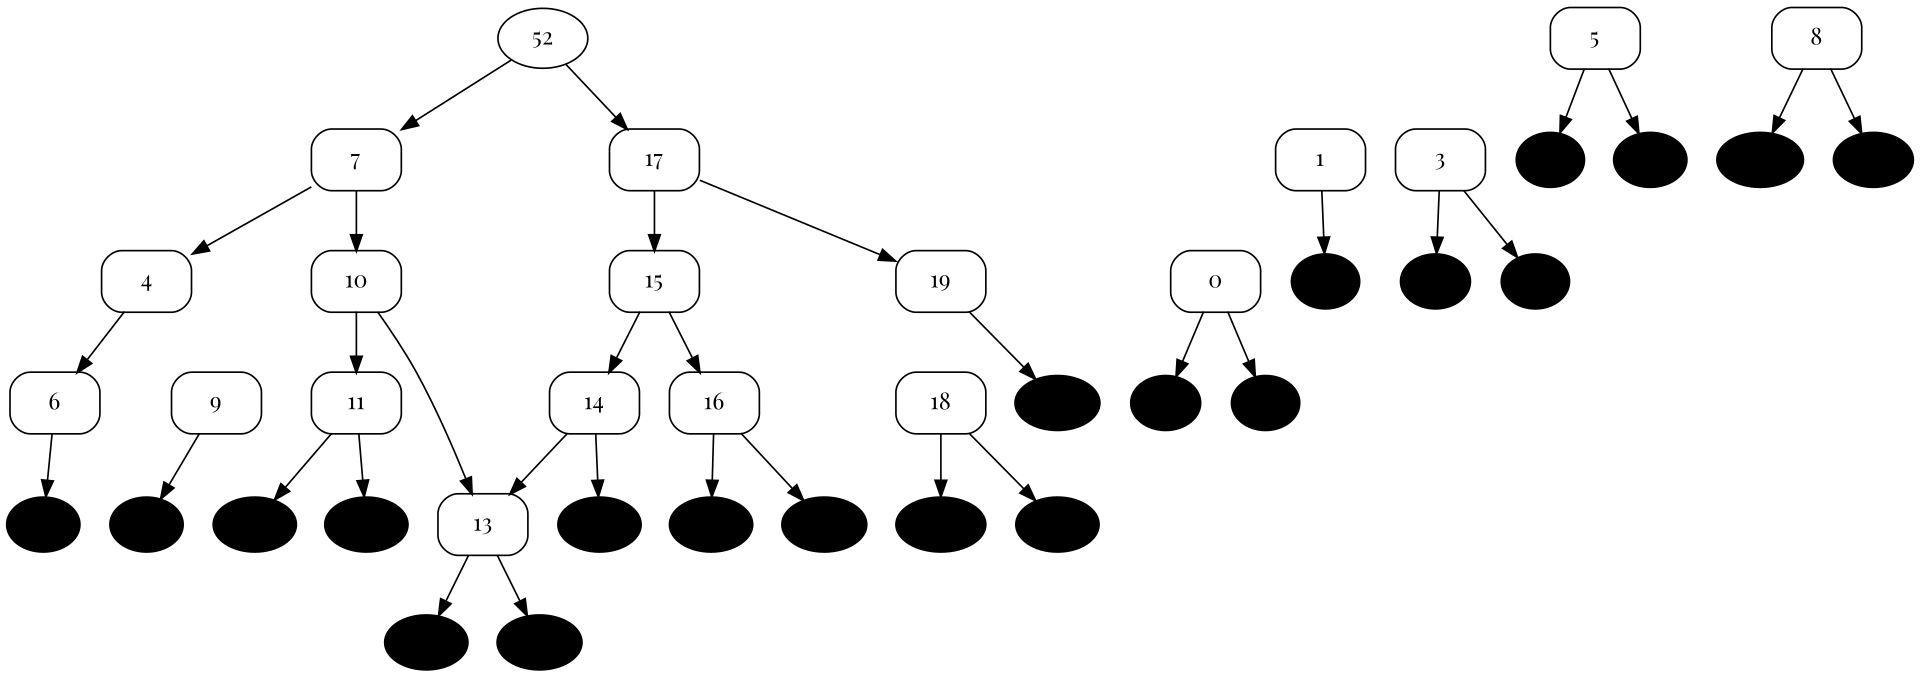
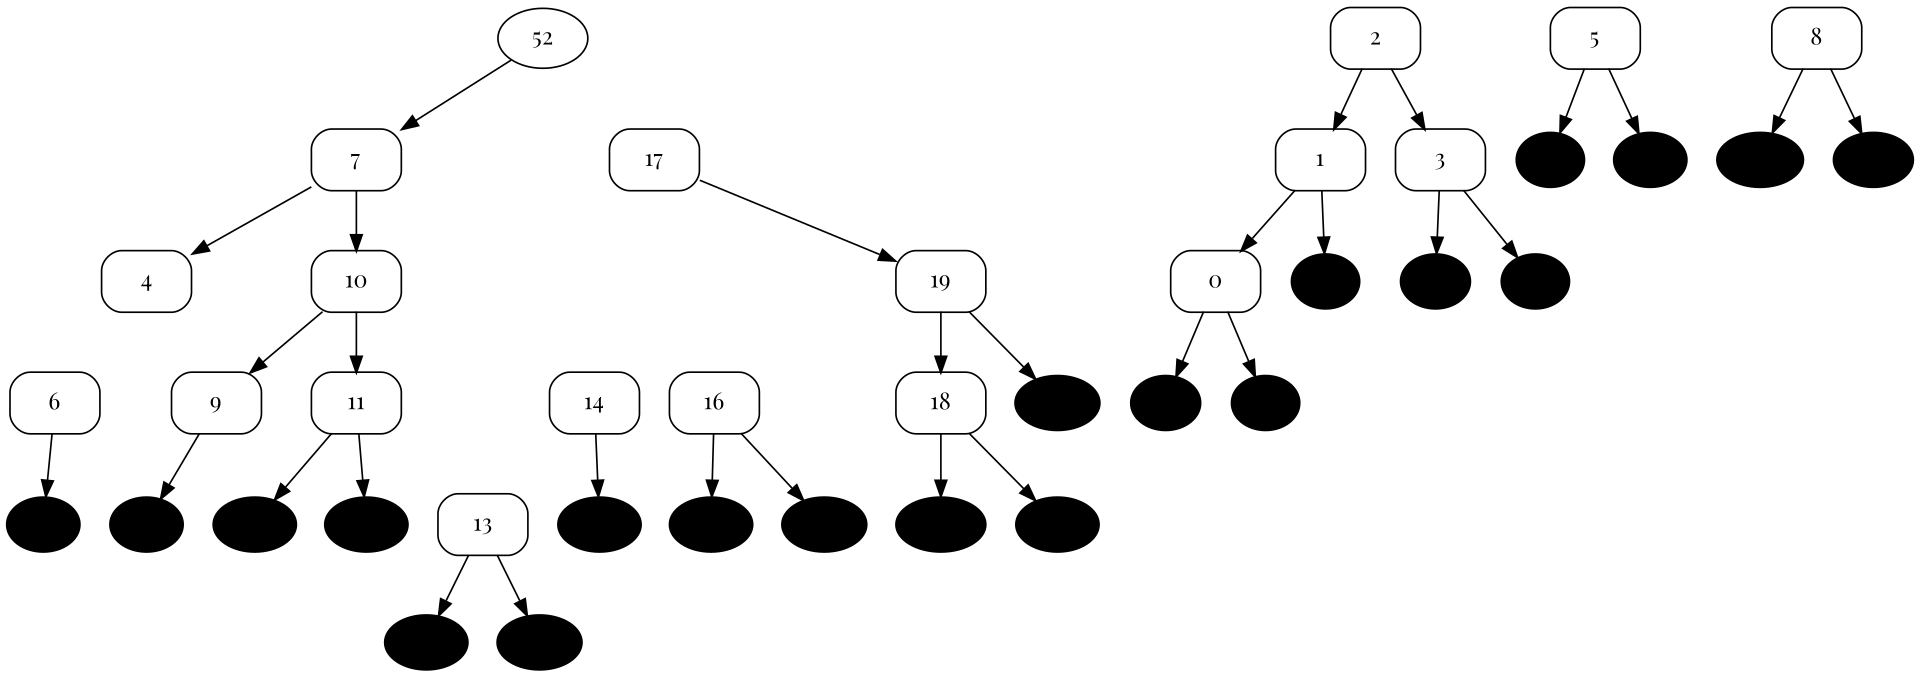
node "2": added
edge "52" -> "17": removed
edge "1" -> "0": added
node "15": removed
edge "19" -> "18": added
edge "4" -> "6": removed
edge "10" -> "13": now "10" -> "9"
edge "14" -> "13": removed
